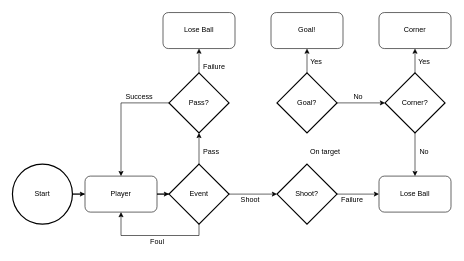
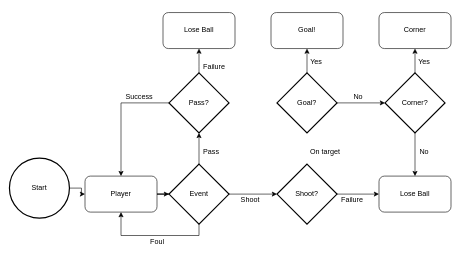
node "Start": moved (42, 194) -> (39, 188)
